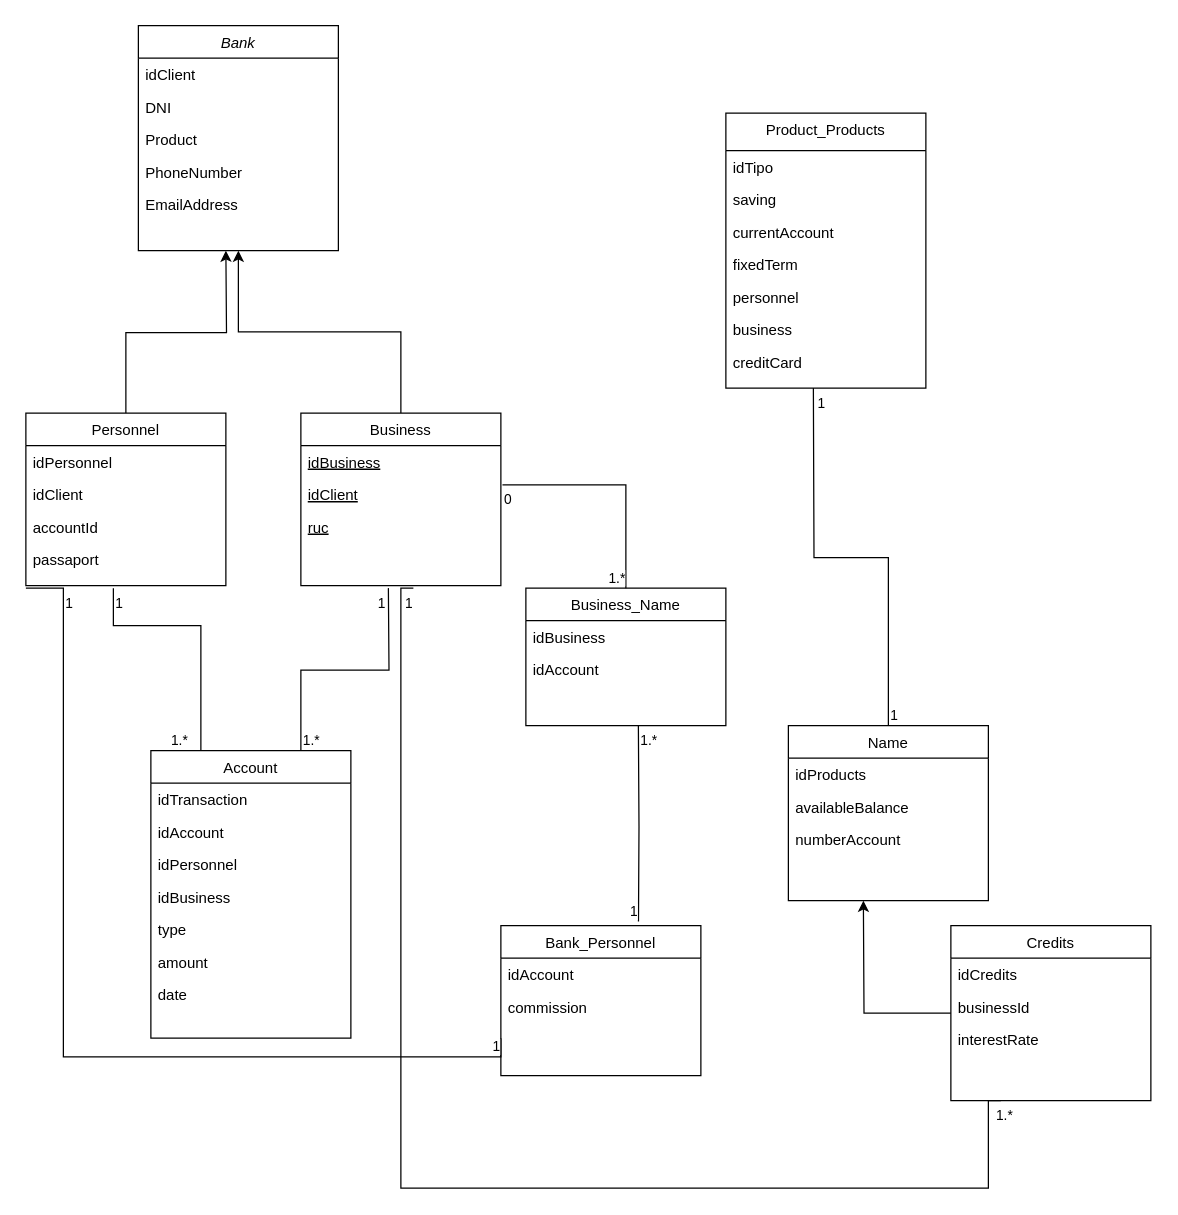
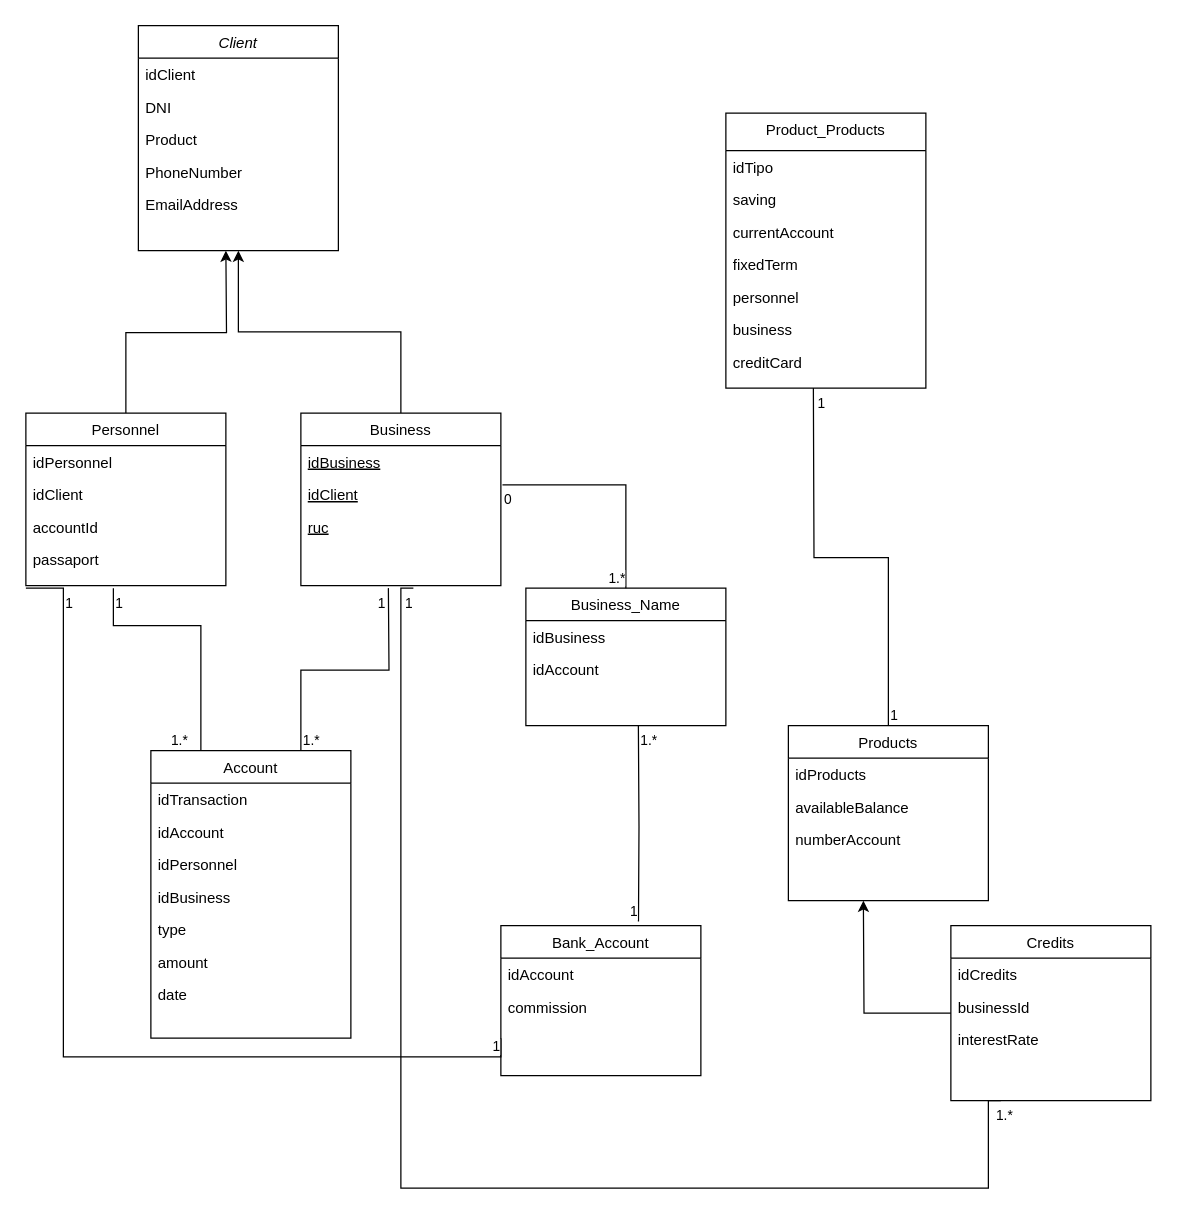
node "Bank": label "Bank" -> "Client"
node "Name": label "Name" -> "Products"
node "Bank_Personnel": label "Bank_Personnel" -> "Bank_Account"
